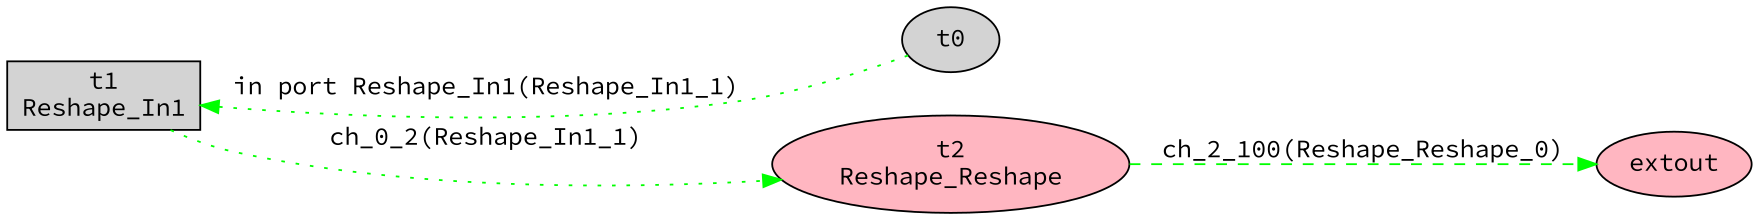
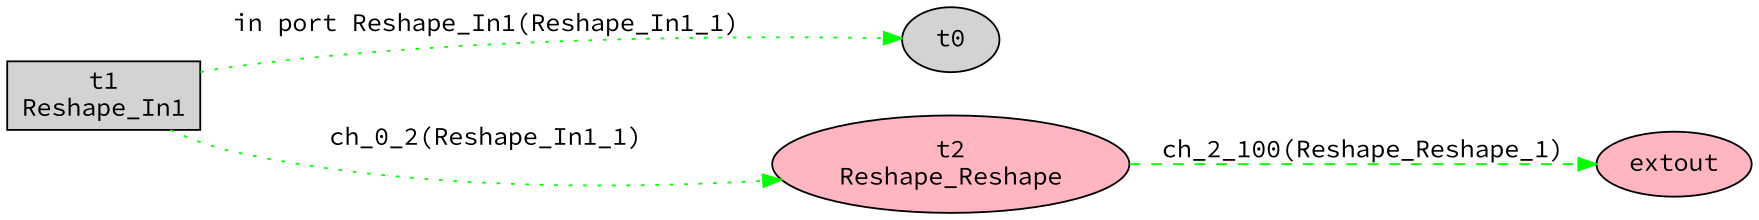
edge "t0" -> "t1 Reshape_In1": reversed
edge "t2 Reshape_Reshape" -> "extout": label "ch_2_100(Reshape_Reshape_0)" -> "ch_2_100(Reshape_Reshape_1)"
